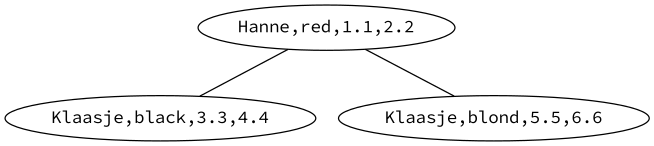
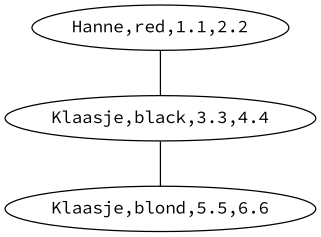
edge "Hanne,red,1.1,2.2" -- "Klaasje,blond,5.5,6.6": now "Klaasje,black,3.3,4.4" -- "Klaasje,blond,5.5,6.6"
